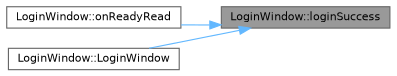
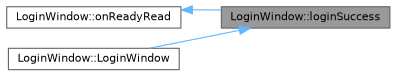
edge "LoginWindow::onReadyRead" -> "LoginWindow::loginSuccess": reversed
